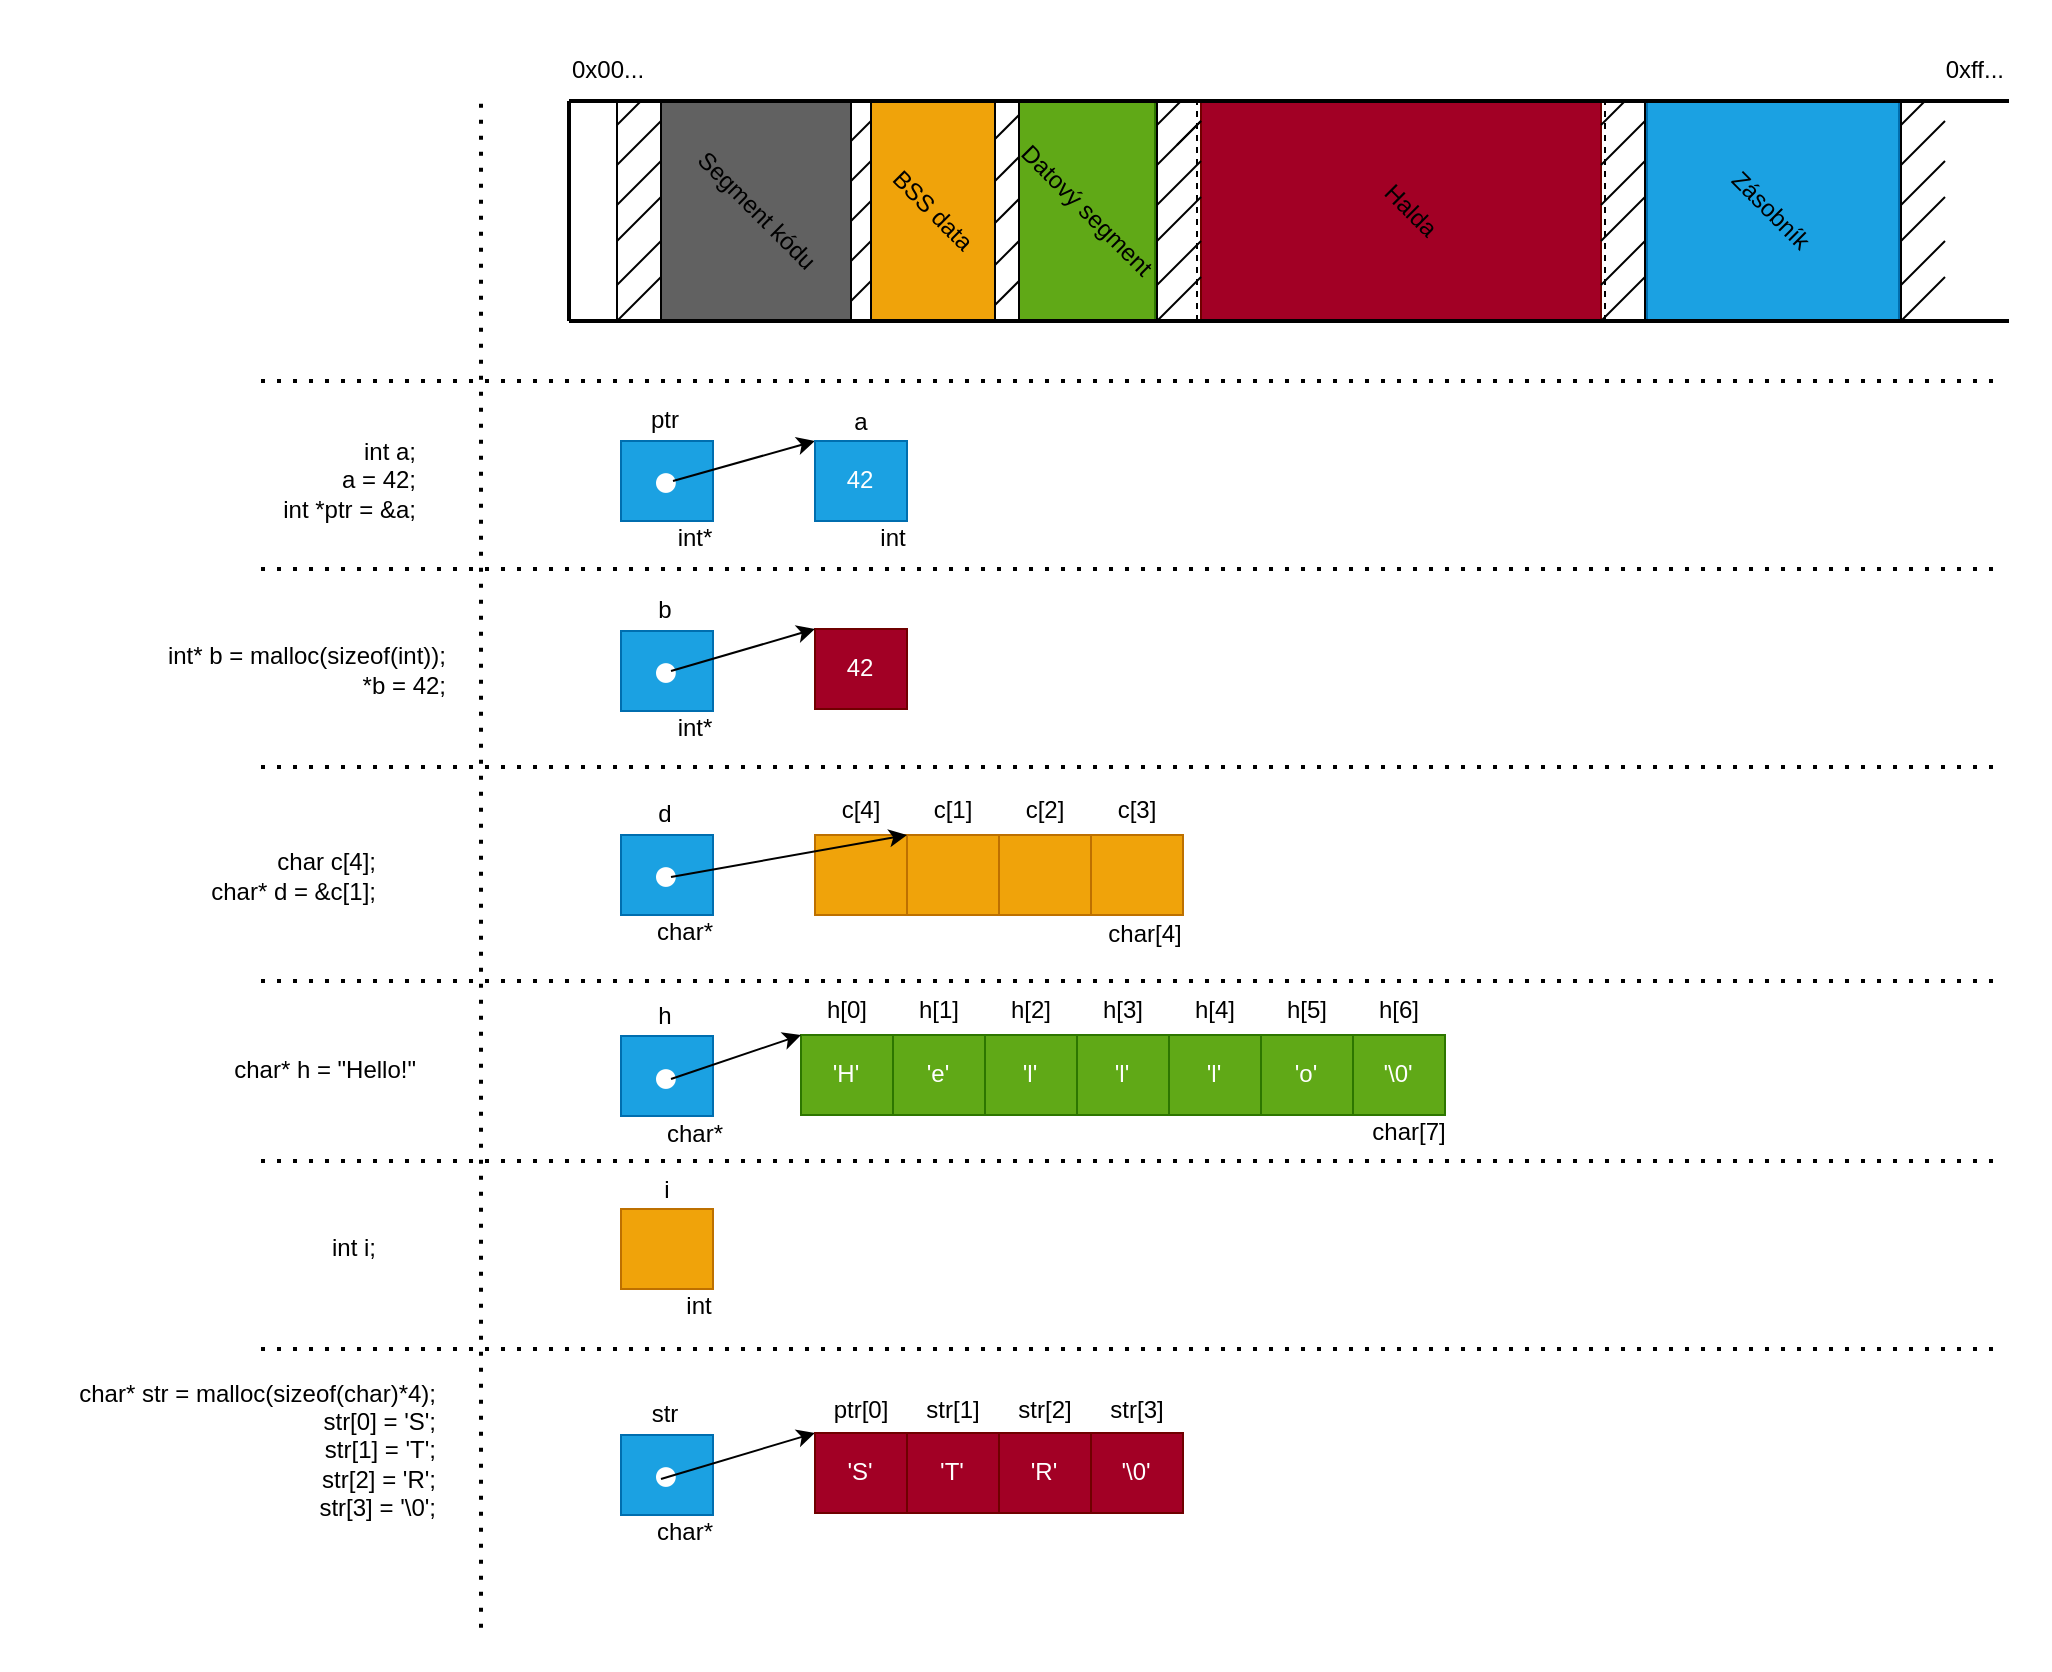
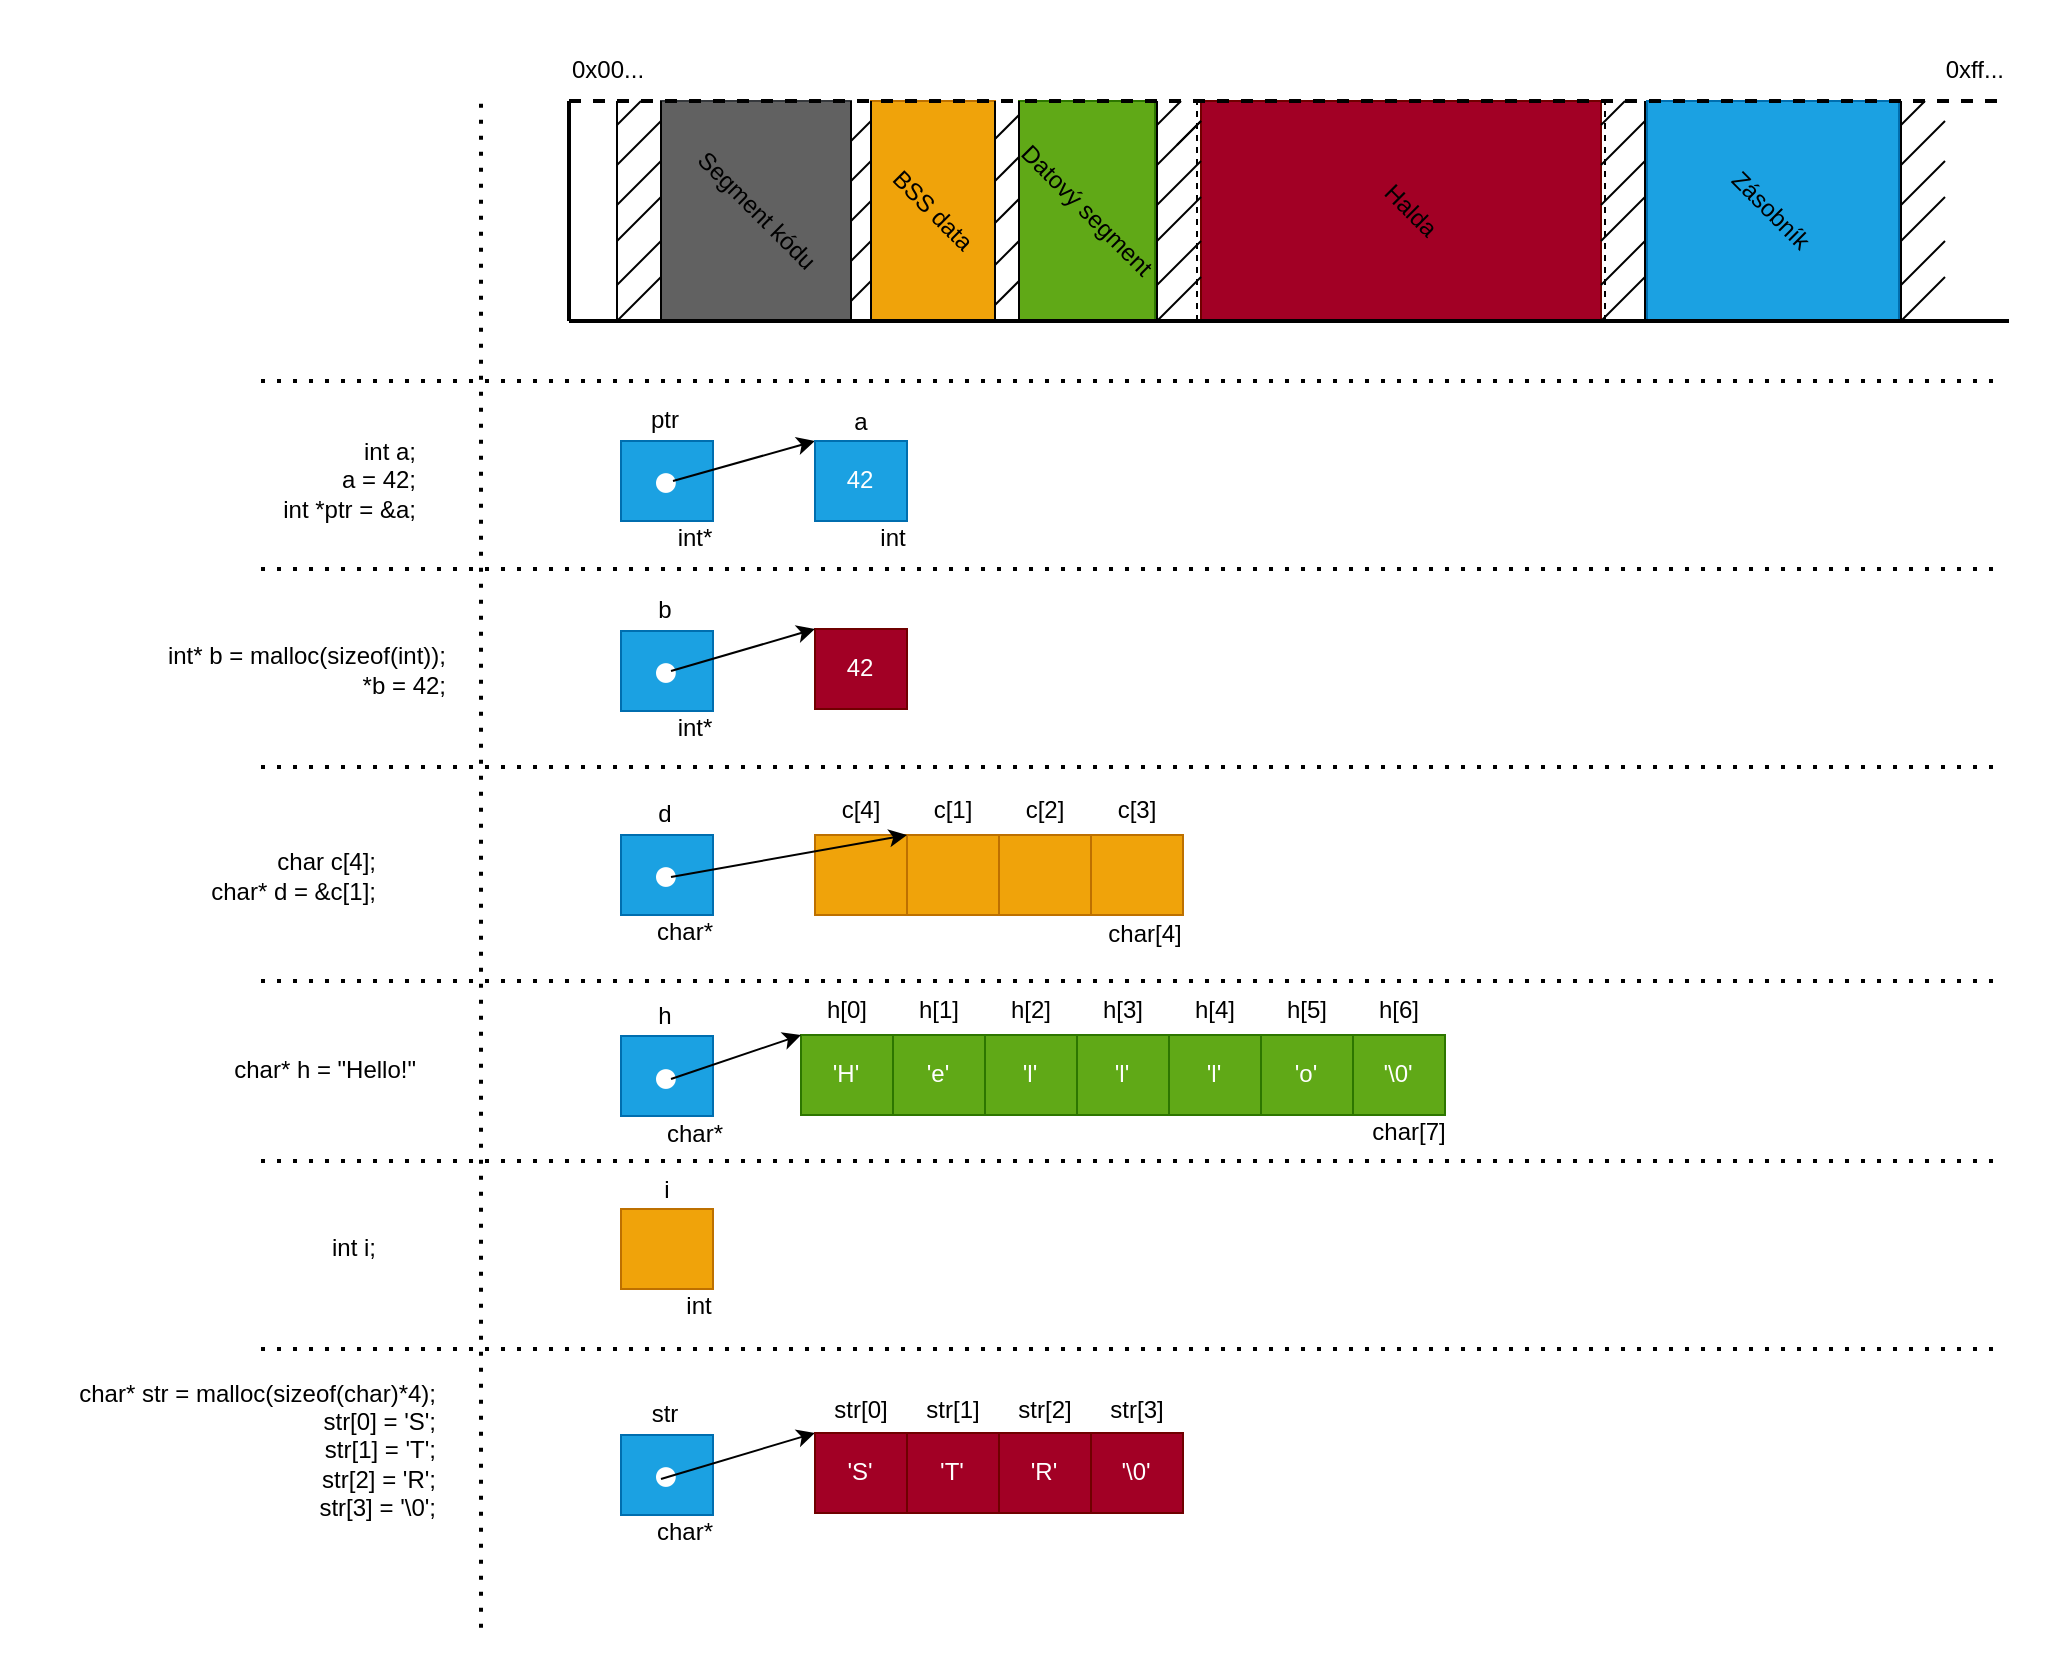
edge "0x00..." -- "0xff...": style solid -> dashed
node "ptr[0]": label "ptr[0]" -> "str[0]"
